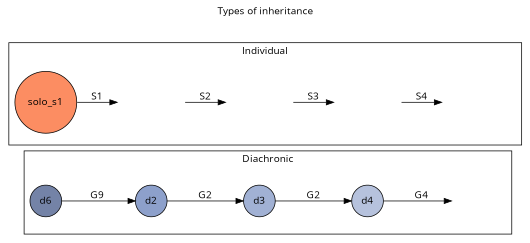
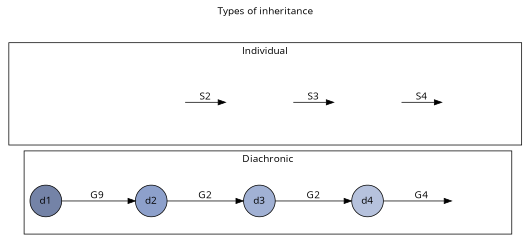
node "solo_s1": removed
node "d6": label "d6" -> "d1"
